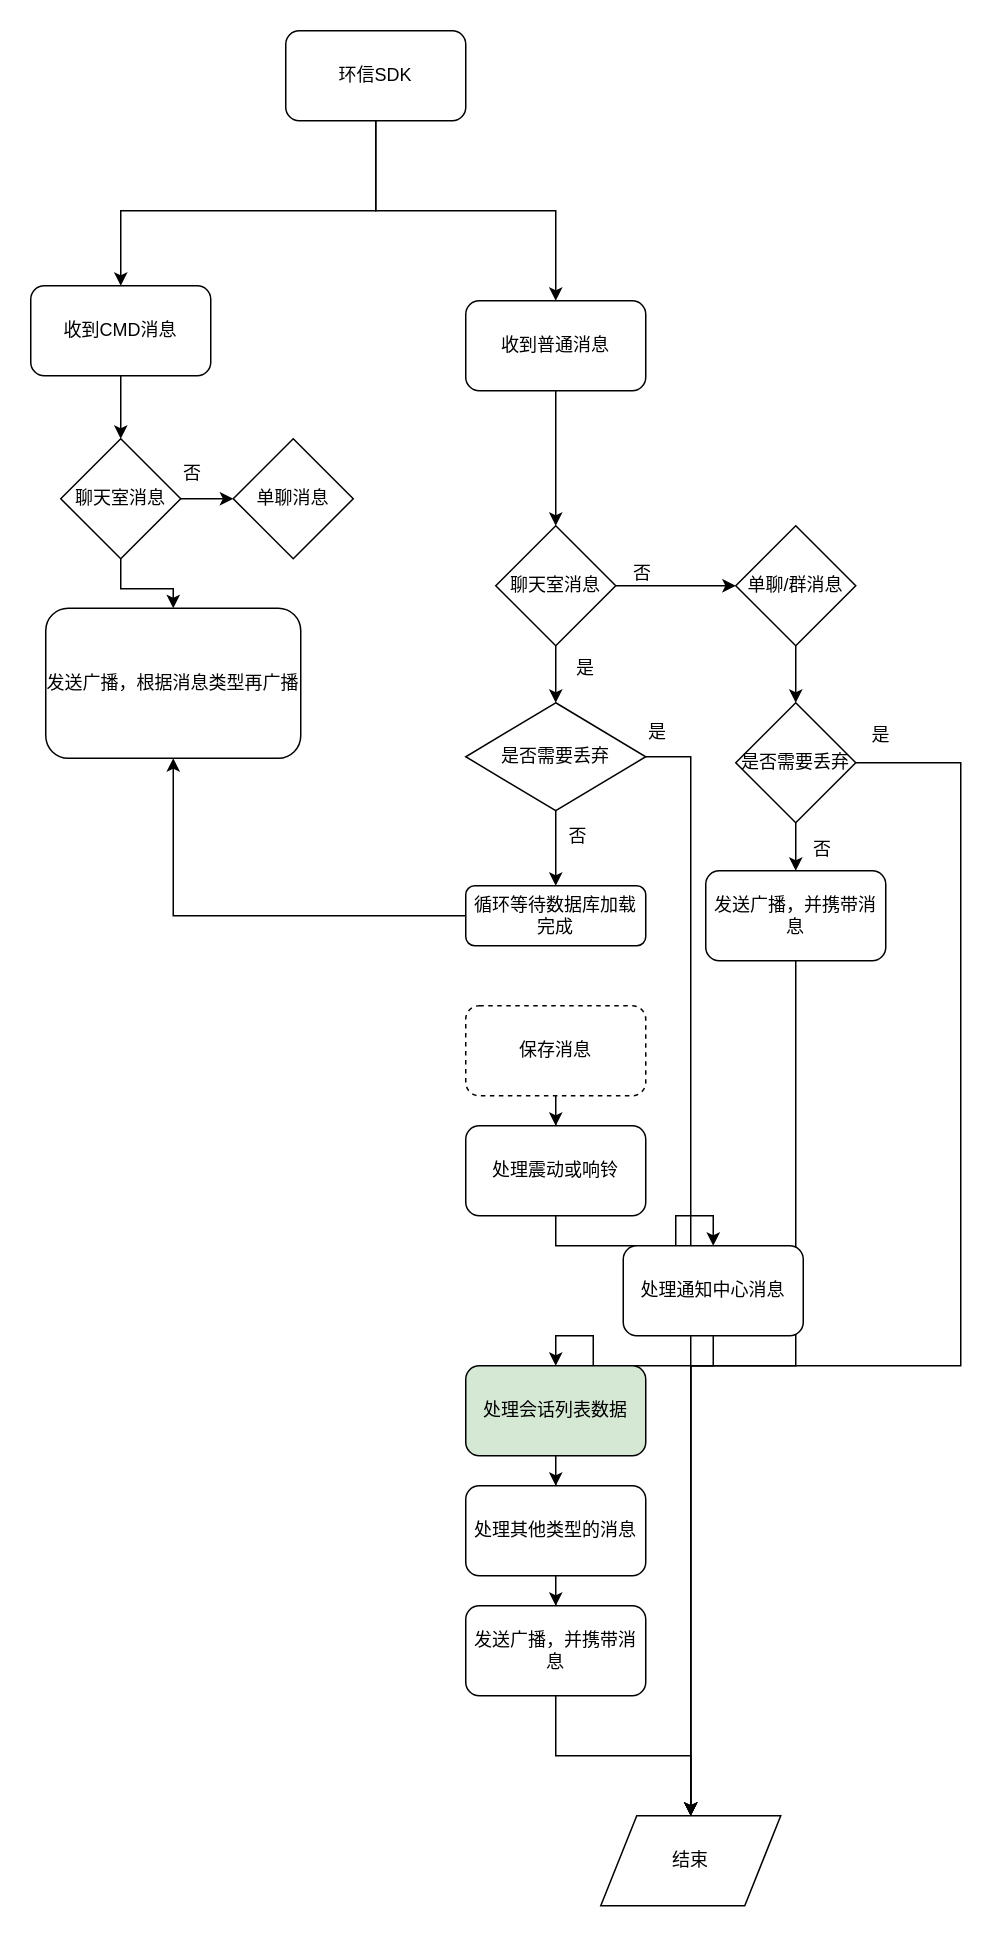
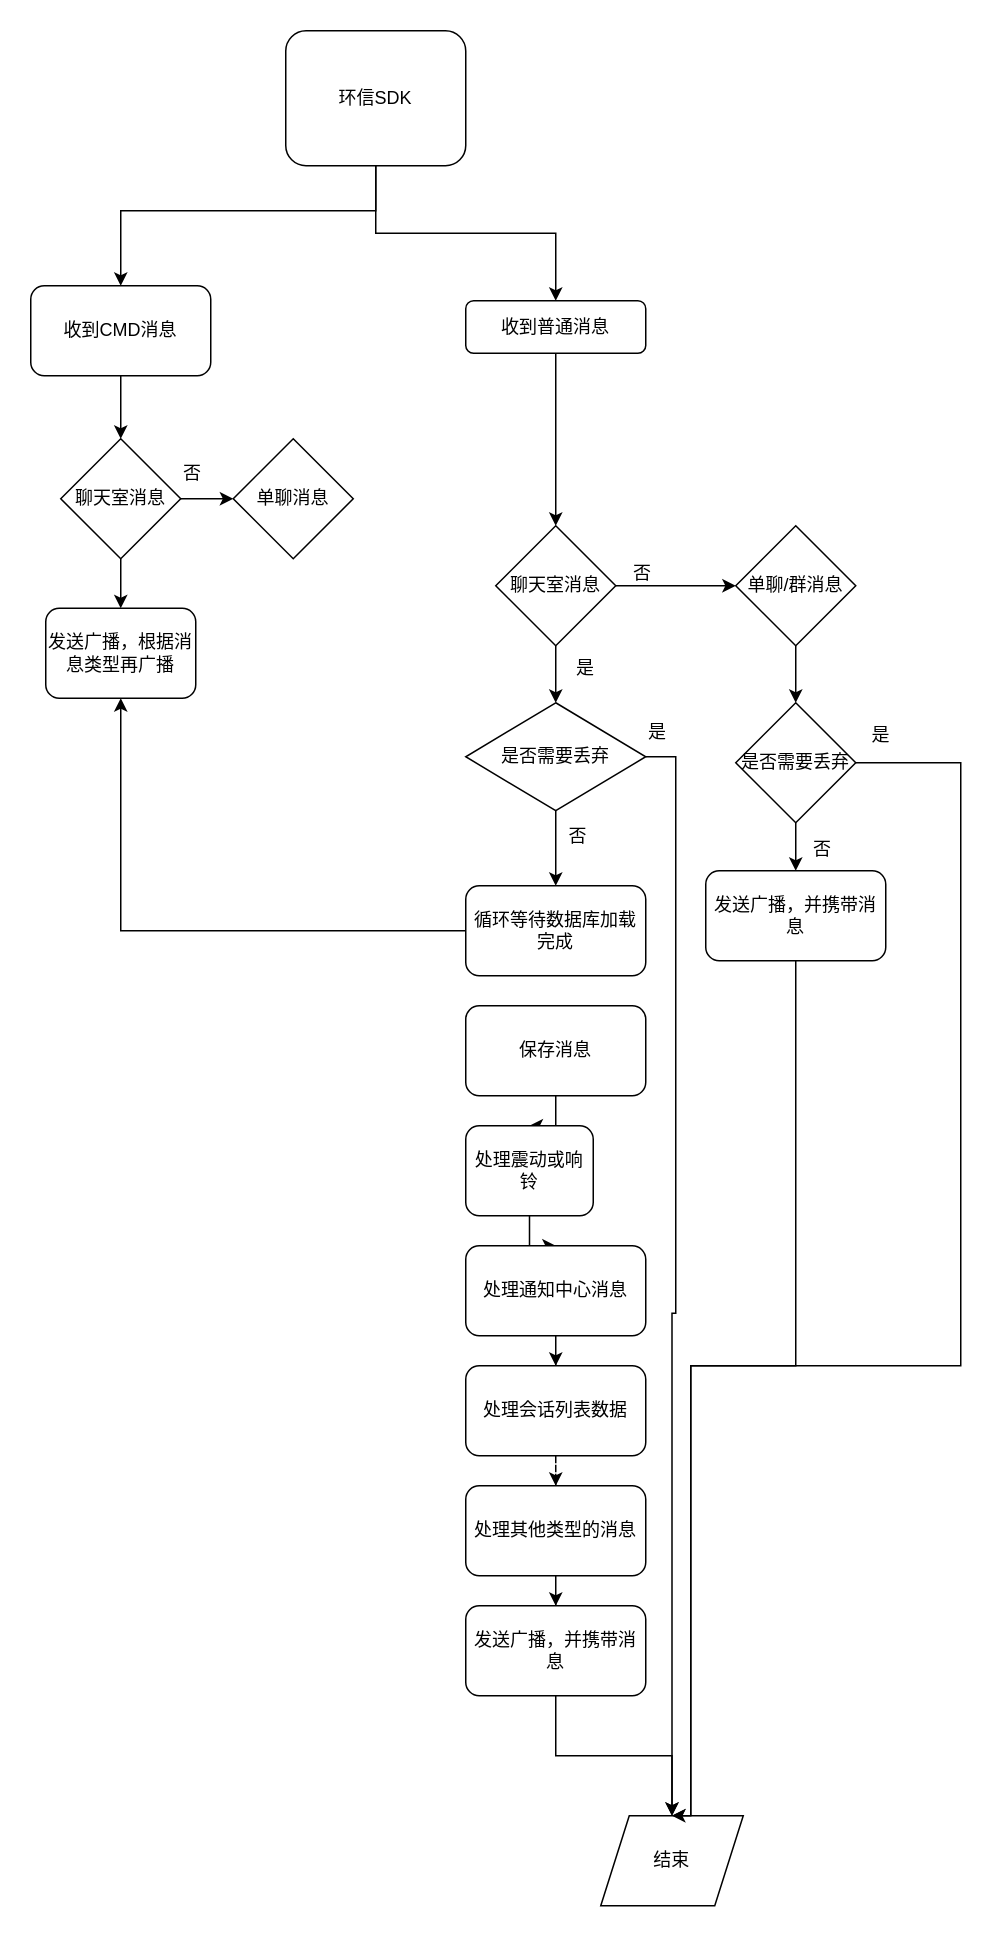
node "环信SDK": size 180x90 -> 180x135
node "收到普通消息": size 180x90 -> 180x53
node "发送广播，根据消息类型再广播": size 255x150 -> 150x90
node "循环等待数据库加载完成": size 180x60 -> 180x90
node "保存消息": style dashed -> solid
node "处理震动或响铃": size 180x90 -> 128x90
node "处理通知中心消息": moved (713, 1291) -> (556, 1291)
node "处理会话列表数据": fillcolor #d5e8d4 -> #ffffff
edge "处理会话列表数据" -> "处理其他类型的消息": style solid -> dashed
node "结束": size 180x90 -> 143x90
